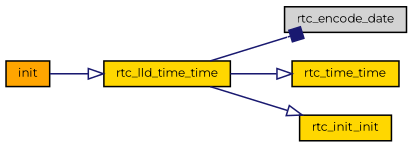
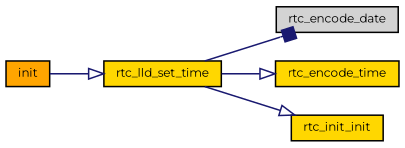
node "rtc_lld_time_time": label "rtc_lld_time_time" -> "rtc_lld_set_time"
node "rtc_time_time": label "rtc_time_time" -> "rtc_encode_time"
